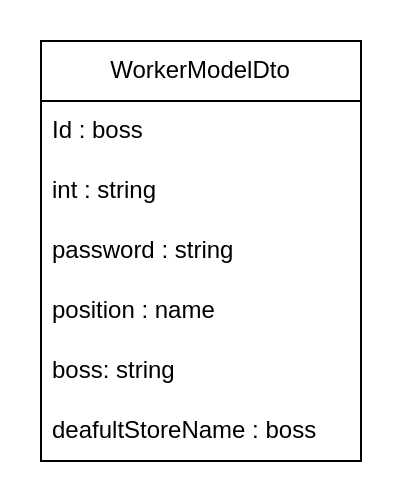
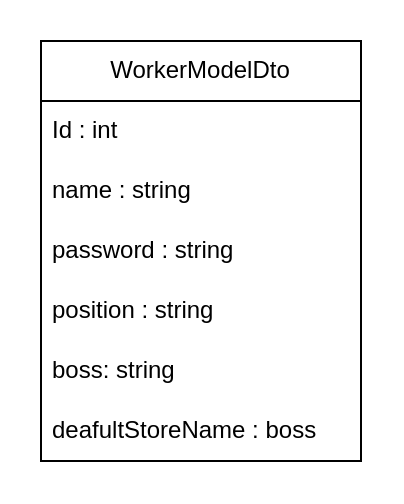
node "Id : boss": label "Id : boss" -> "Id : int"
node "int : string": label "int : string" -> "name : string"
node "position : name": label "position : name" -> "position : string"
